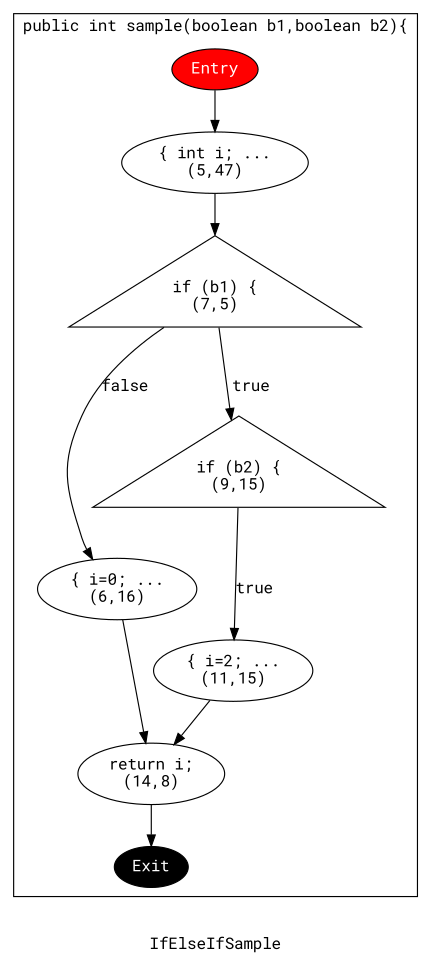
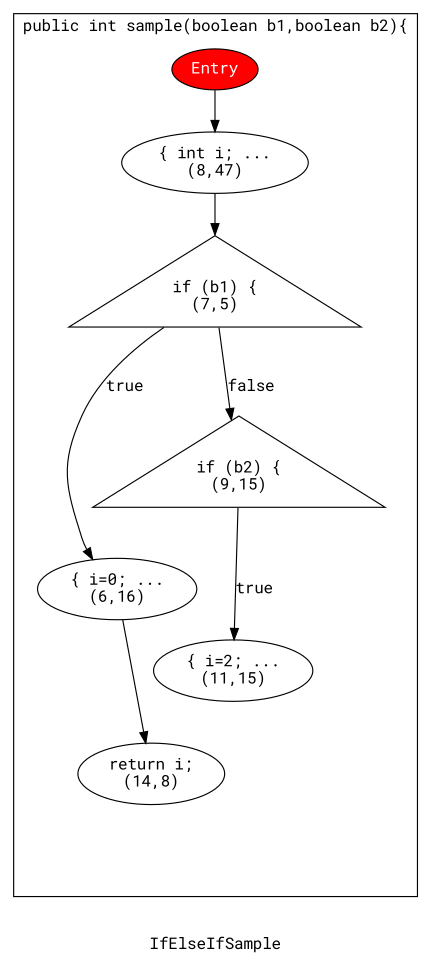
node "{ int i; ... (5,47)": label "{ int i; ... (5,47)" -> "{ int i; ... (8,47)"
edge "if (b1) { (7,5)" -> "{ i=0; ... (6,16)": label "false" -> "true"
edge "if (b1) { (7,5)" -> "if (b2) { (9,15)": label "true" -> "false"
edge "{ i=2; ... (11,15)" -> "return i; (14,8)": removed
node "Exit": removed
